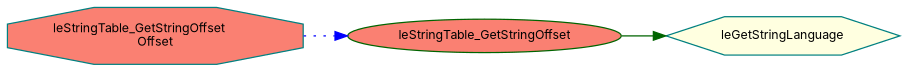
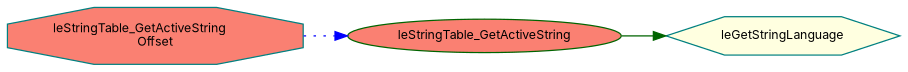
node "leStringTable_GetStringOffset Offset": label "leStringTable_GetStringOffset Offset" -> "leStringTable_GetActiveString Offset"
node "leStringTable_GetStringOffset": label "leStringTable_GetStringOffset" -> "leStringTable_GetActiveString"
